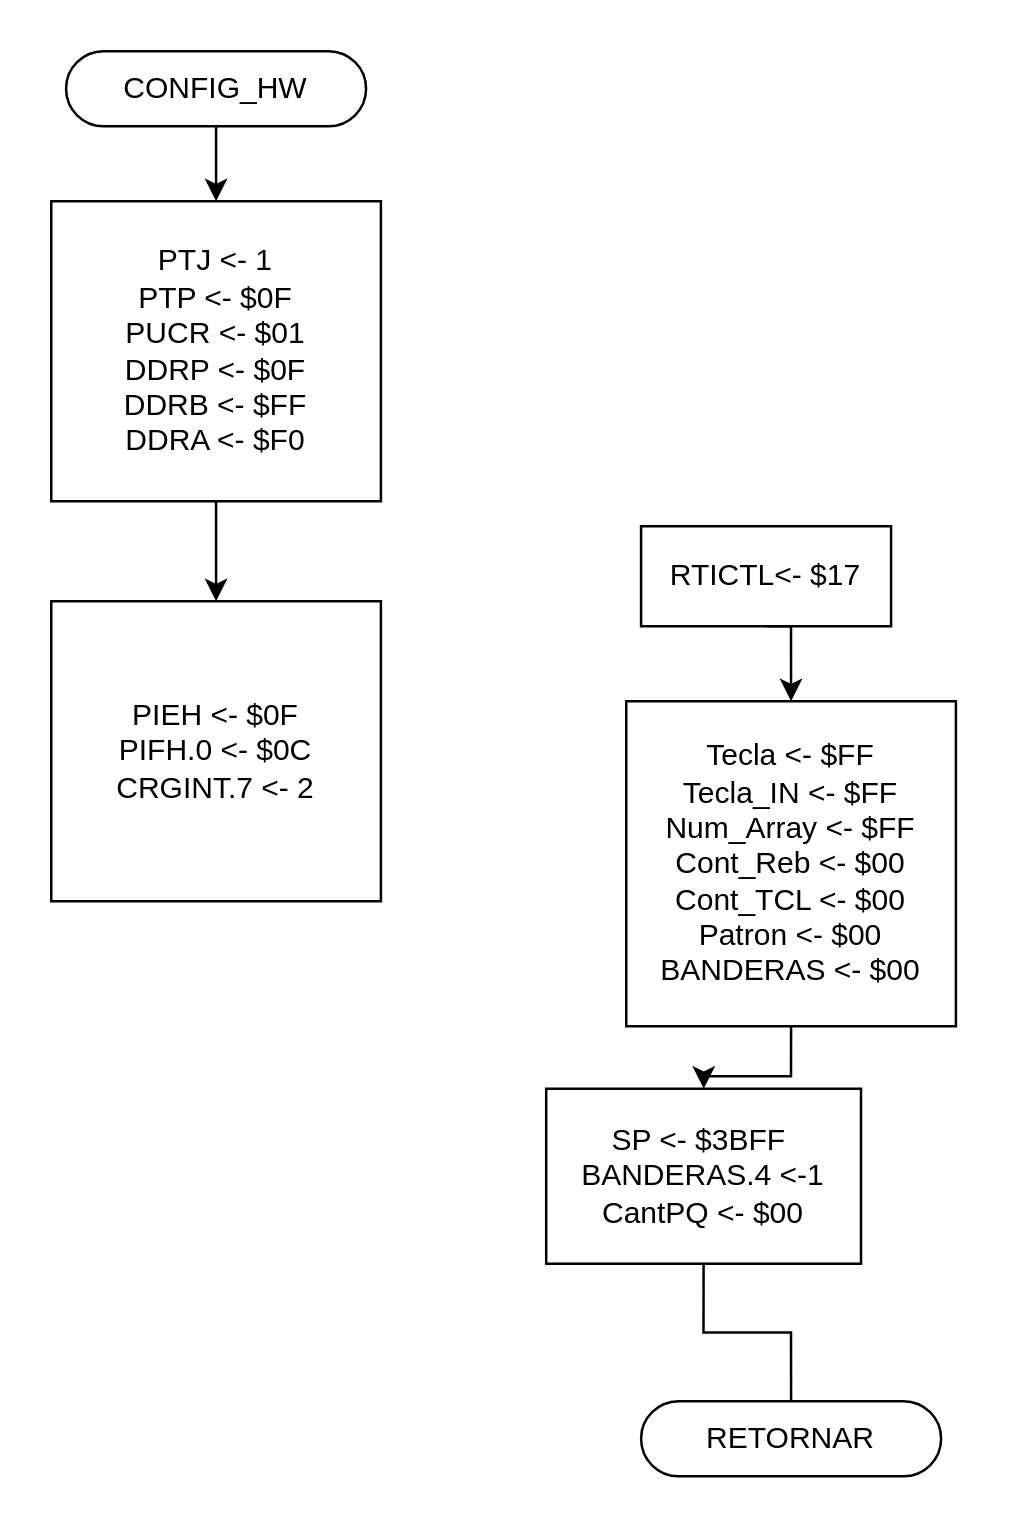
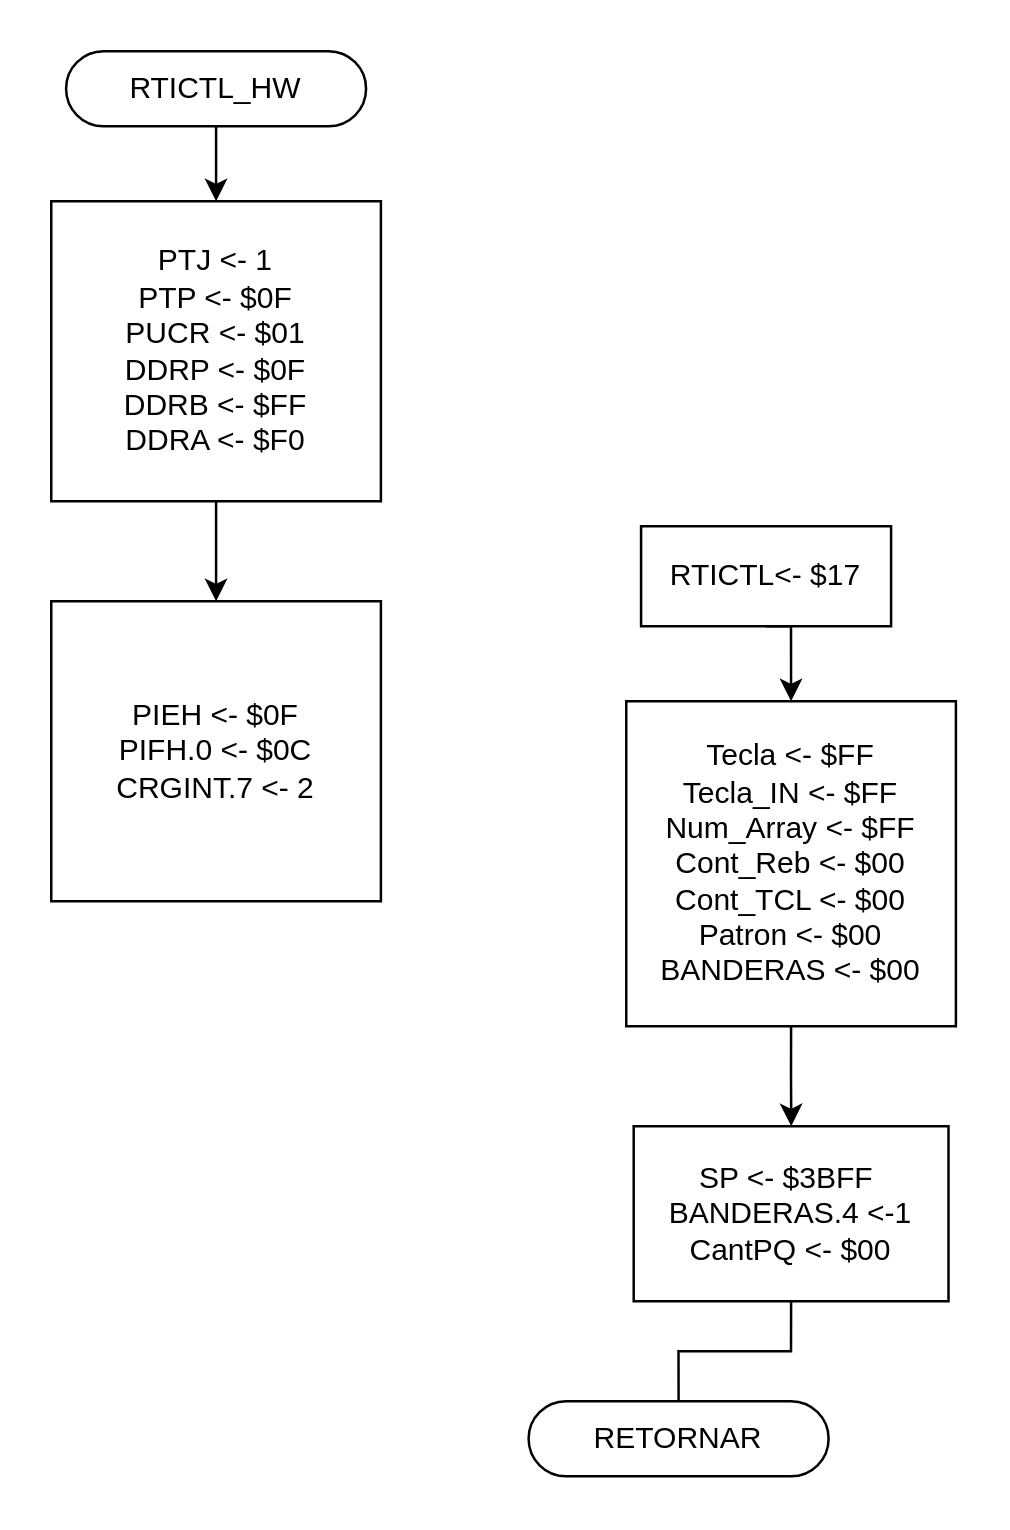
node "CONFIG_HW": label "CONFIG_HW" -> "RTICTL_HW"
node "SP <- $3BFF BANDERAS.4 <-1 CantPQ <- $00": moved (704, 1176) -> (791, 1214)
node "RETORNAR": moved (791, 1439) -> (679, 1439)
